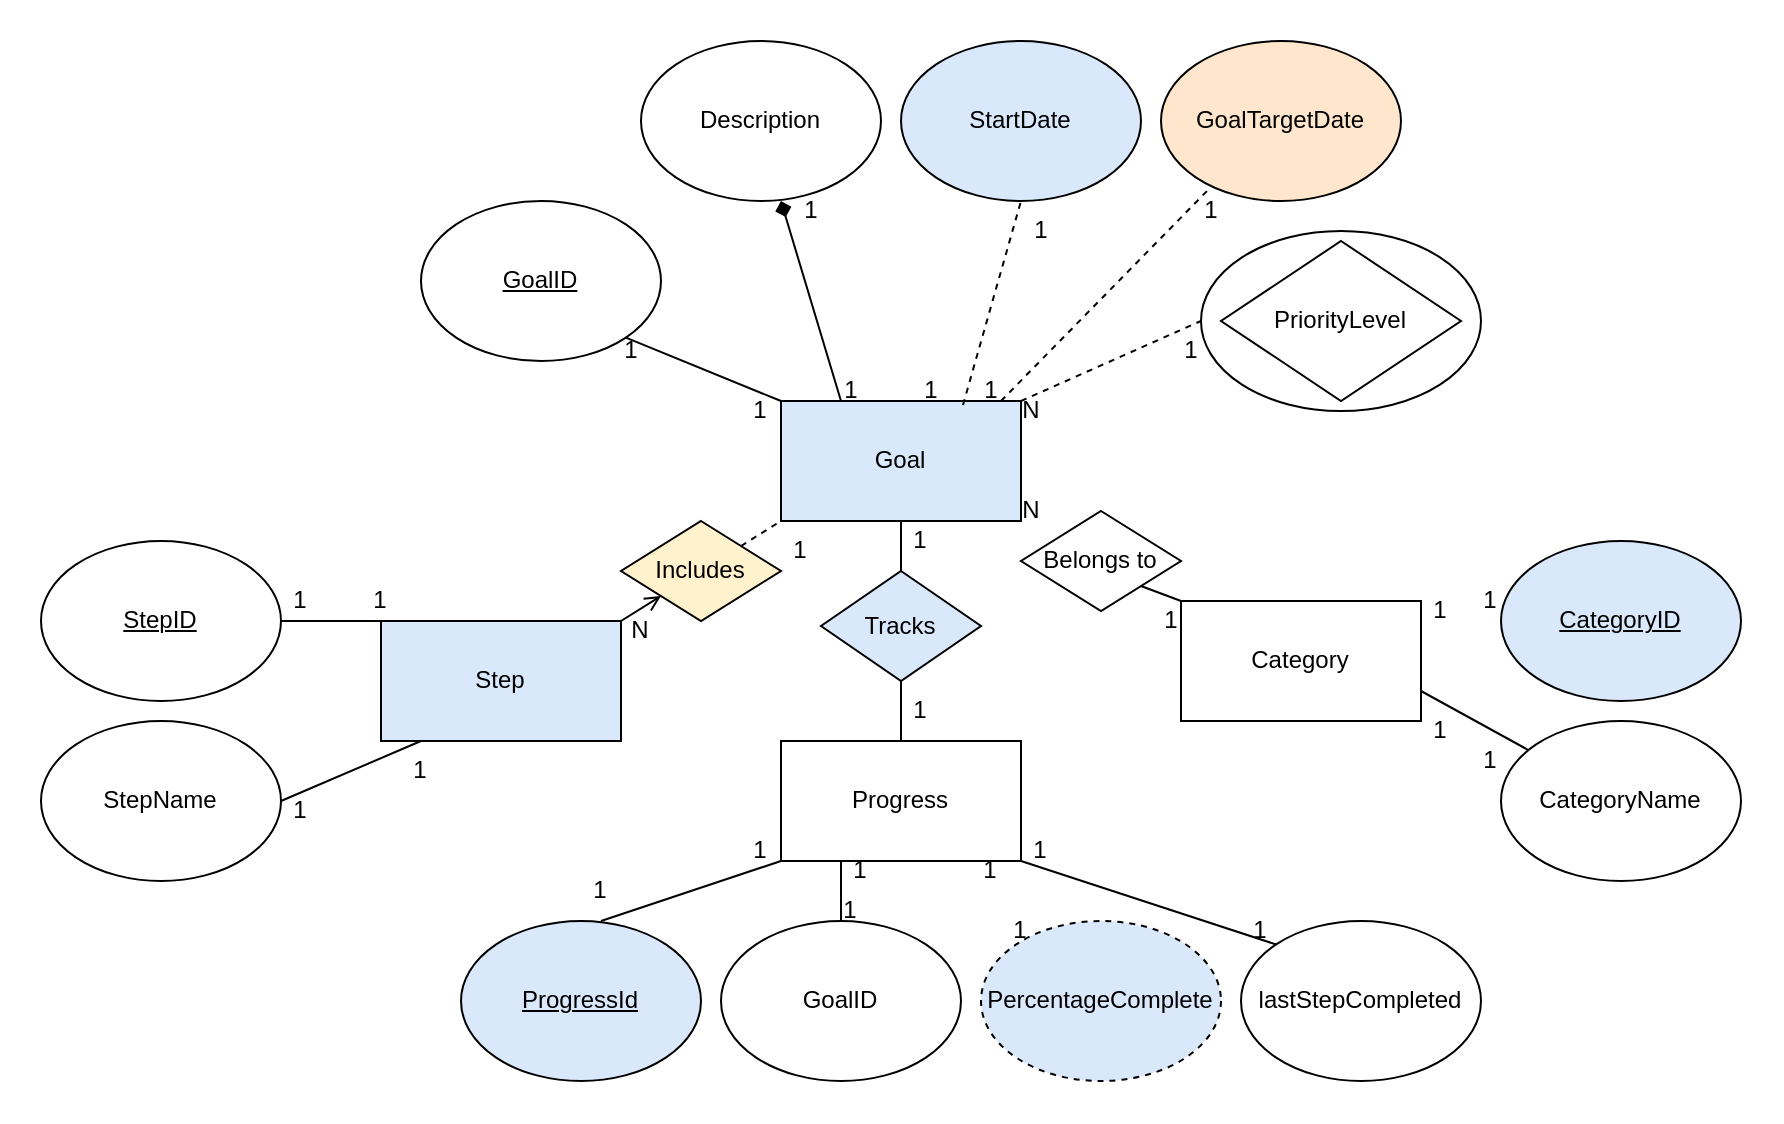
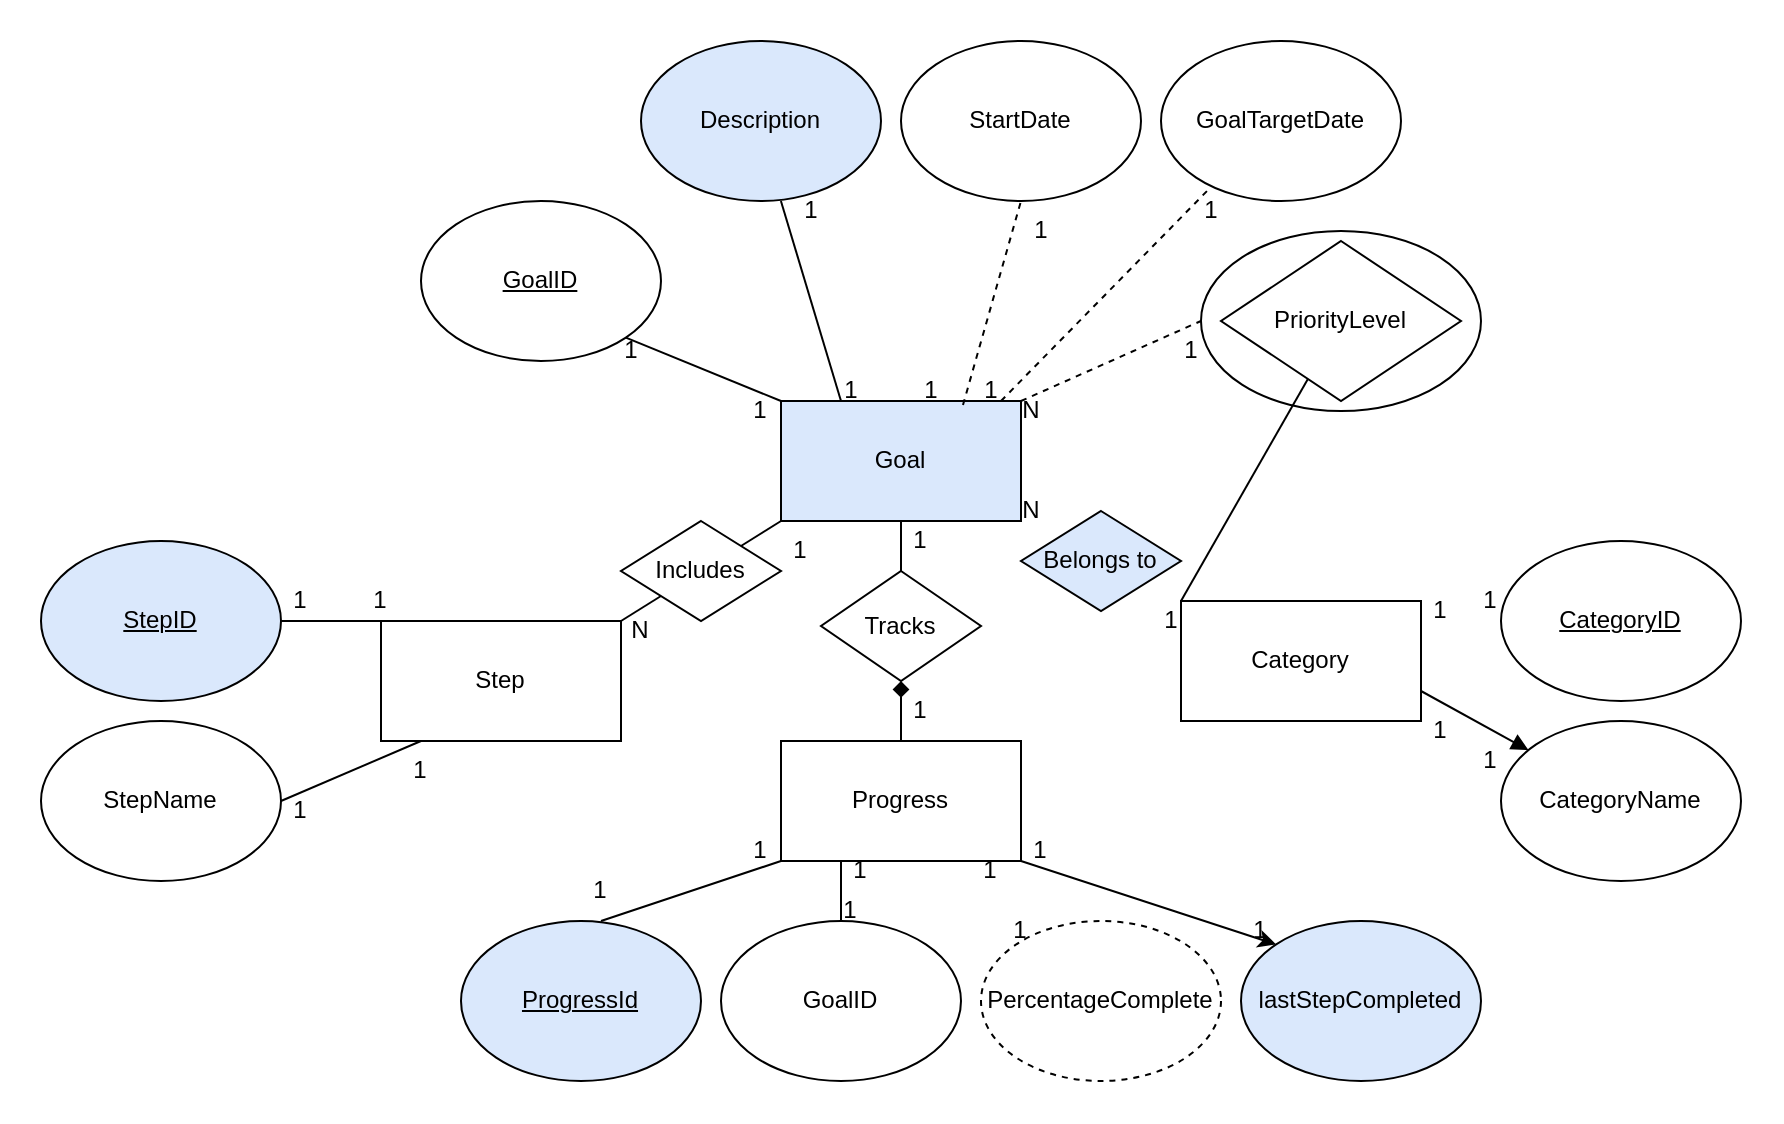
node "Description": fillcolor #ffffff -> #dae8fc
node "StartDate": fillcolor #dae8fc -> #ffffff
node "GoalTargetDate": fillcolor #ffe6cc -> #ffffff
edge "Goal" -> "Description": arrowhead diamond -> none
edge "Goal" -- "Includes": style dashed -> solid
node "Belongs to": fillcolor #ffffff -> #dae8fc
node "Includes": fillcolor #fff2cc -> #ffffff
edge "Belongs to" -- "Category": now "PriorityLevel" -- "Category"
edge "Step" -> "Includes": arrowhead open -> none
node "StepID": fillcolor #ffffff -> #dae8fc
node "CategoryID": fillcolor #dae8fc -> #ffffff
node "Tracks": fillcolor #dae8fc -> #ffffff
node "Step": fillcolor #dae8fc -> #ffffff
edge "Tracks" -- "Progress": arrowhead none -> diamond
edge "Category" -- "CategoryName": arrowhead none -> block
edge "Progress" -- "lastStepCompleted": arrowhead none -> classic
node "PercentageComplete": fillcolor #dae8fc -> #ffffff
node "lastStepCompleted": fillcolor #ffffff -> #dae8fc
